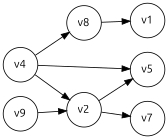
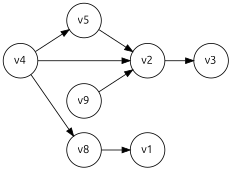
edge "v2" -> "v5": reversed
node "v7": label "v7" -> "v3"
